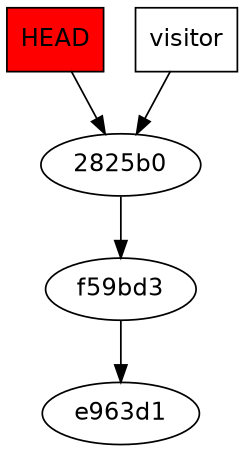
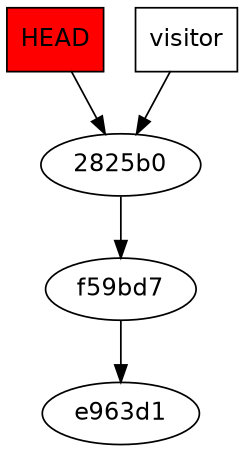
node "f59bd3": label "f59bd3" -> "f59bd7"
